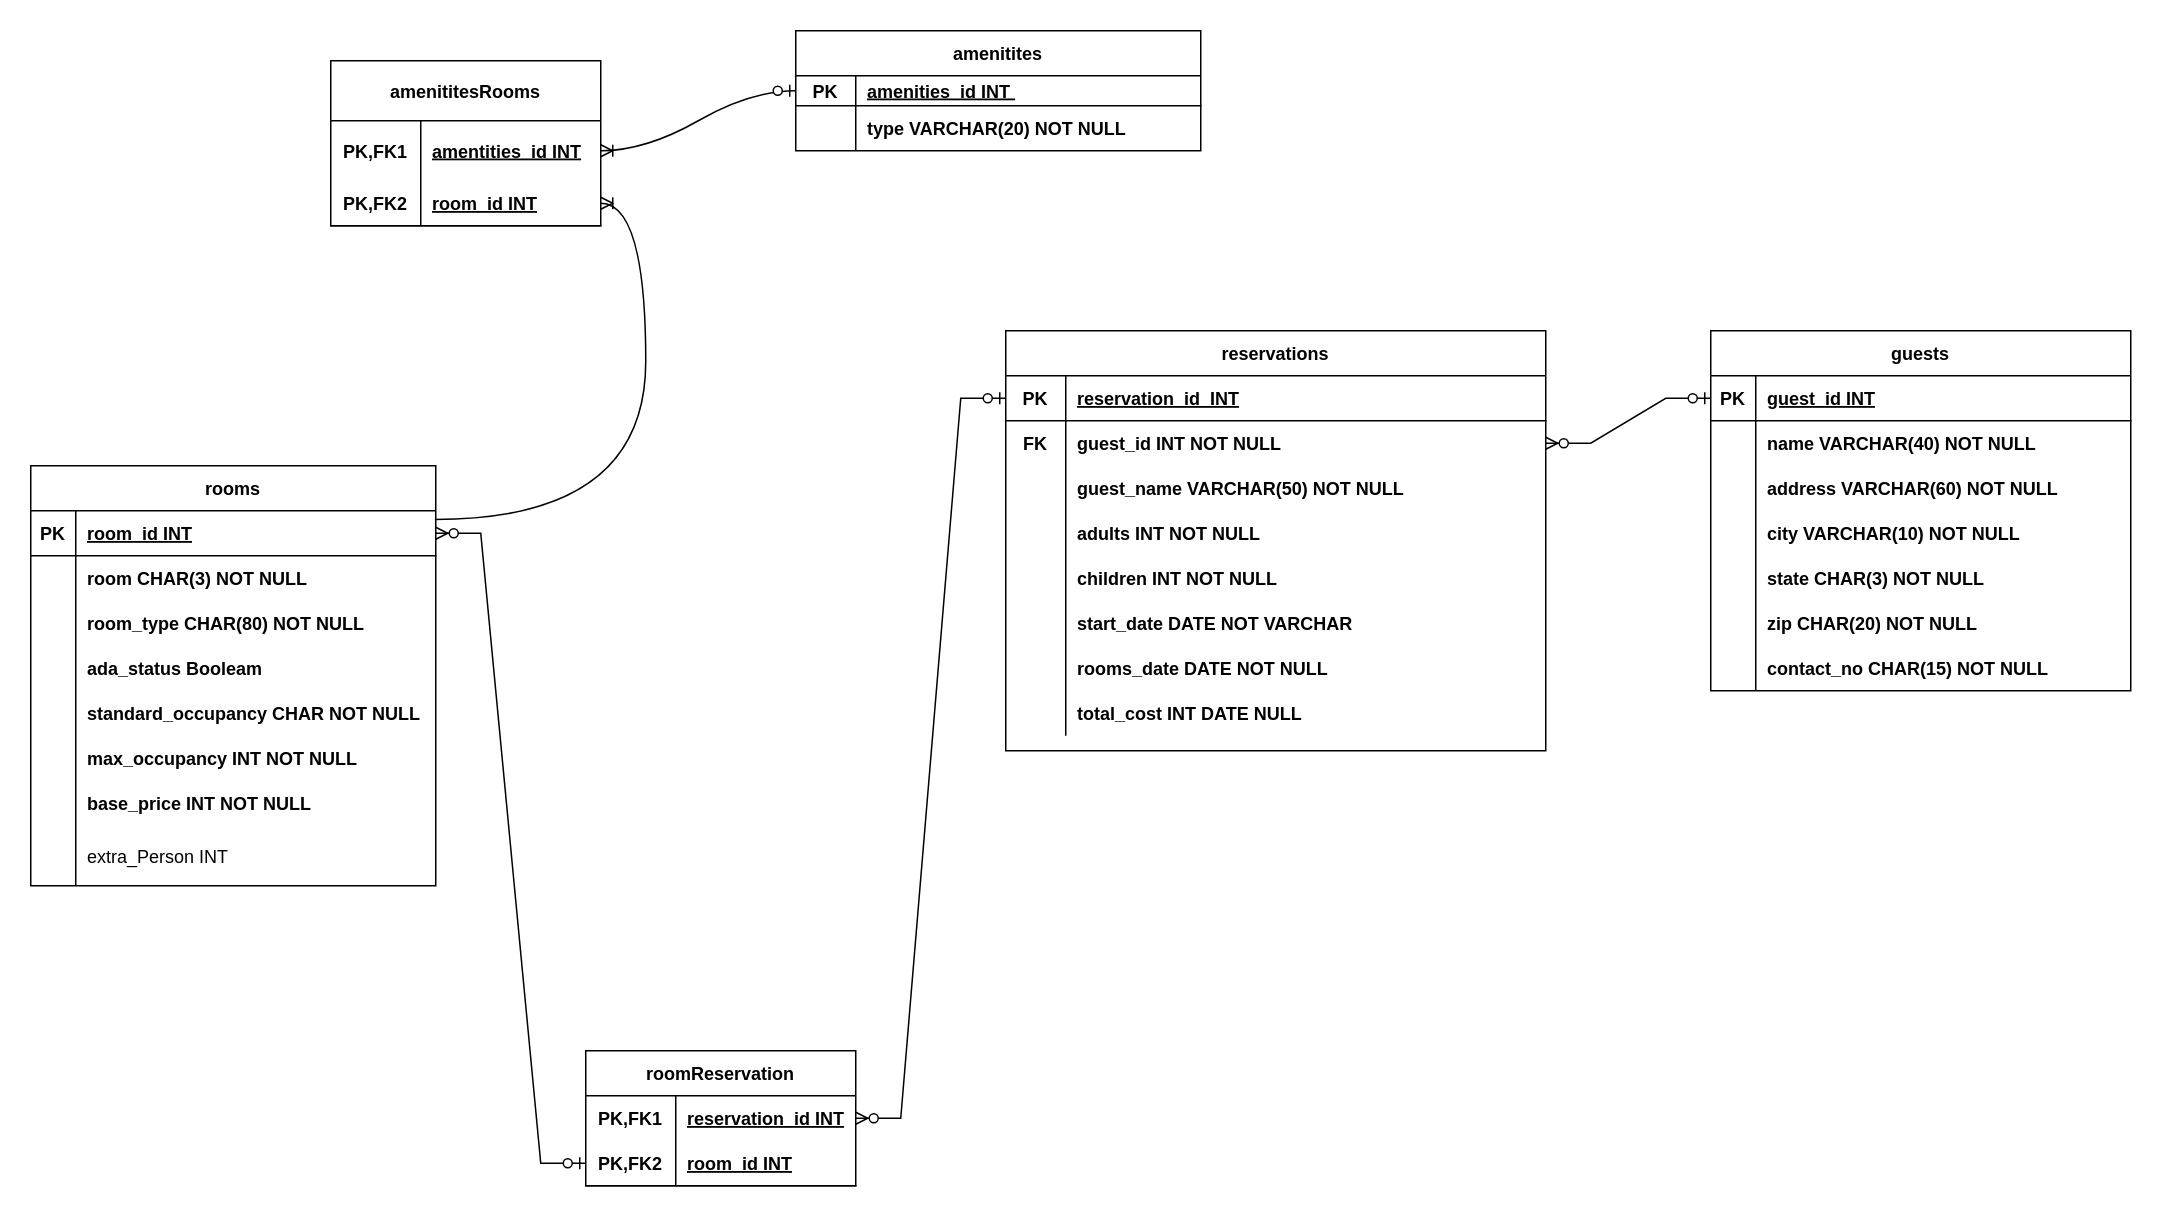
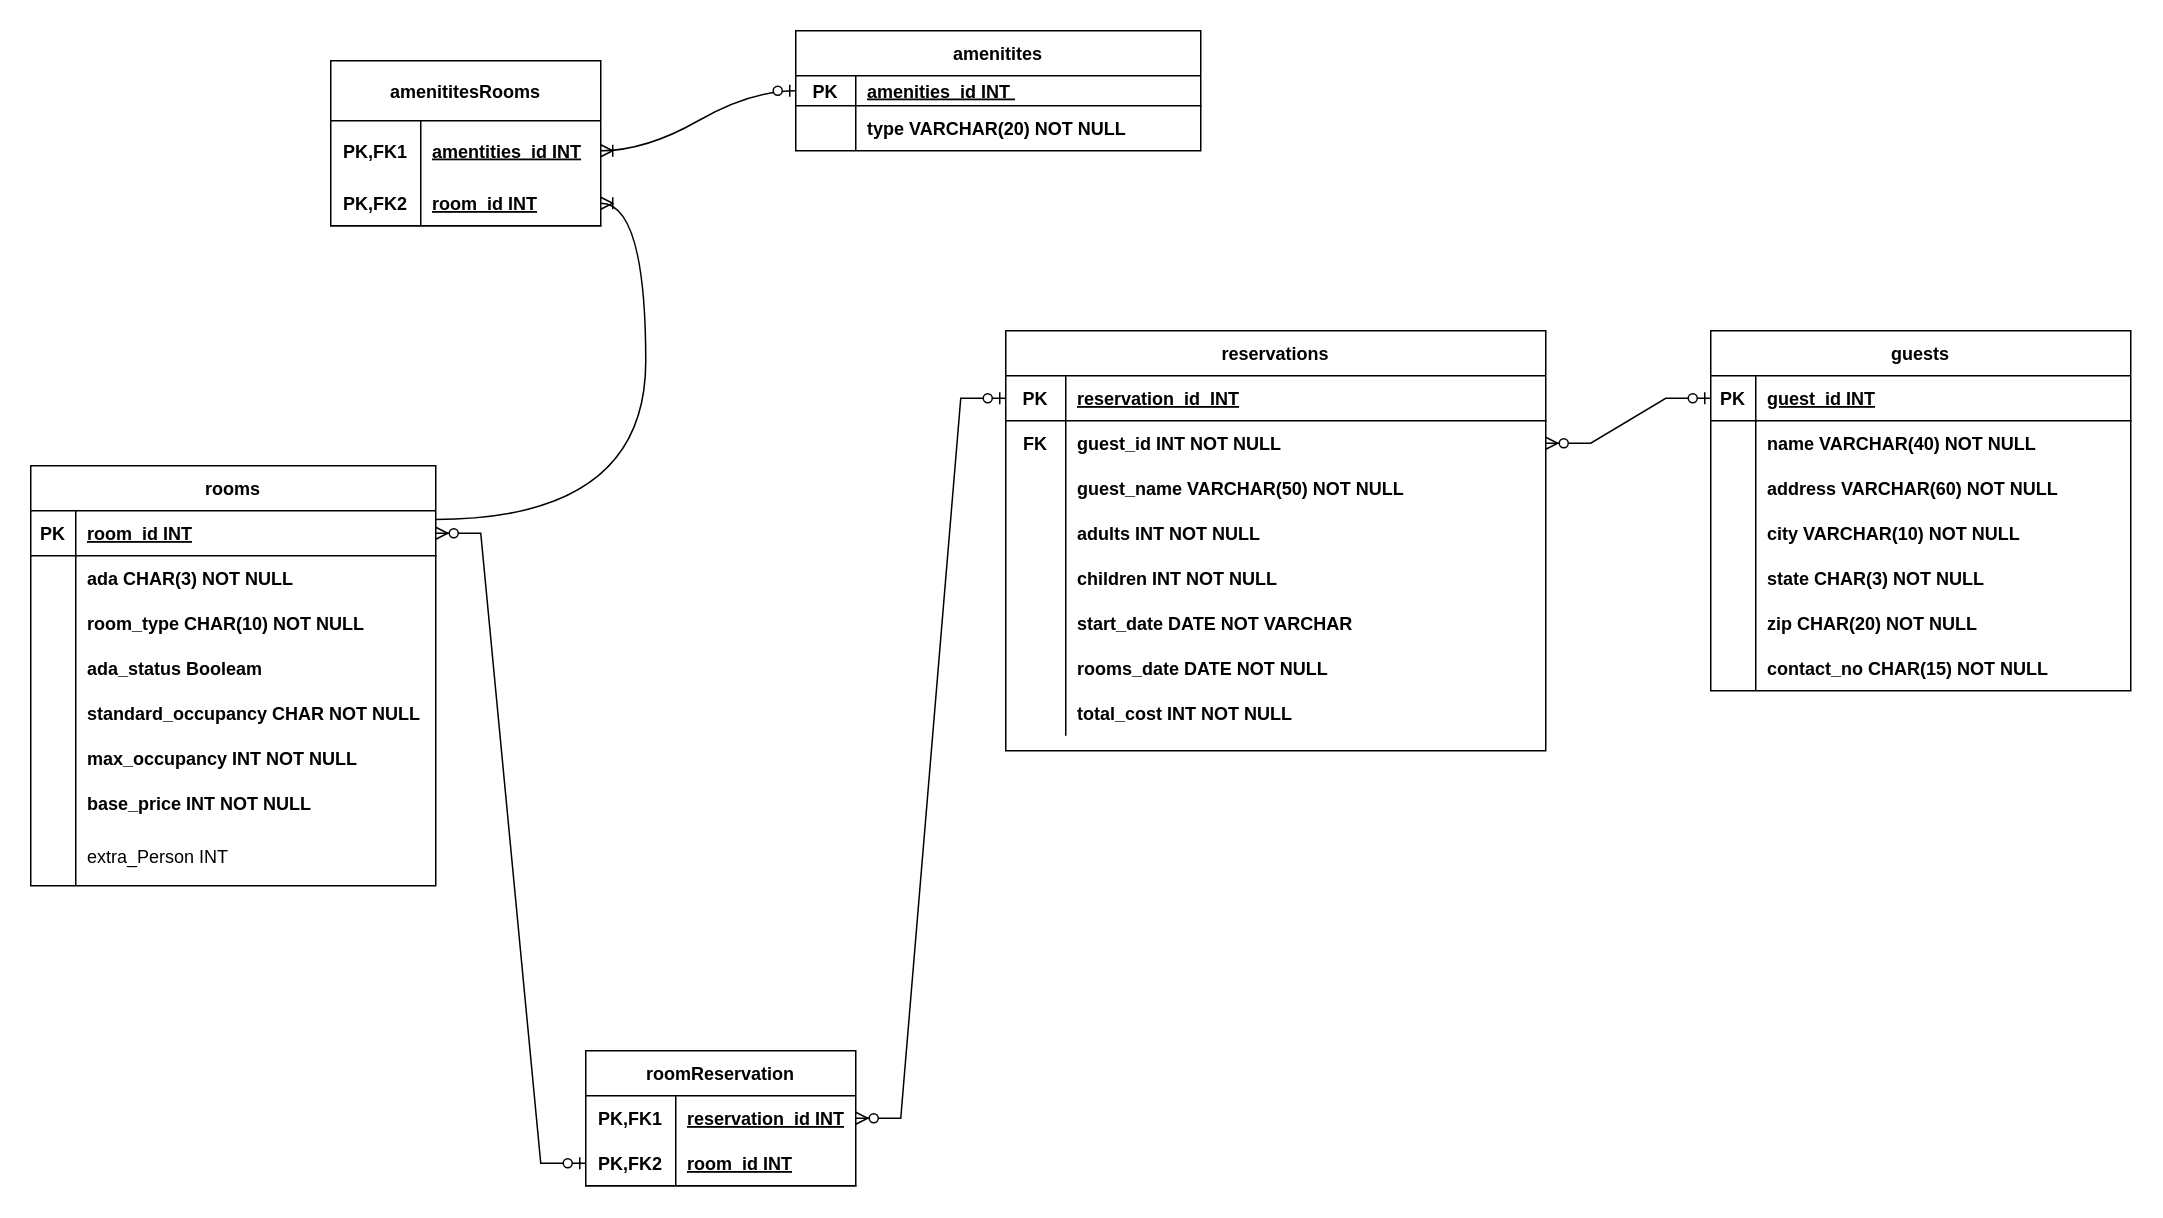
node "room CHAR(3) NOT NULL": label "room CHAR(3) NOT NULL" -> "ada CHAR(3) NOT NULL"
node "room_type CHAR(80) NOT NULL": label "room_type CHAR(80) NOT NULL" -> "room_type CHAR(10) NOT NULL"
node "total_cost INT DATE NULL": label "total_cost INT DATE NULL" -> "total_cost INT NOT NULL"
